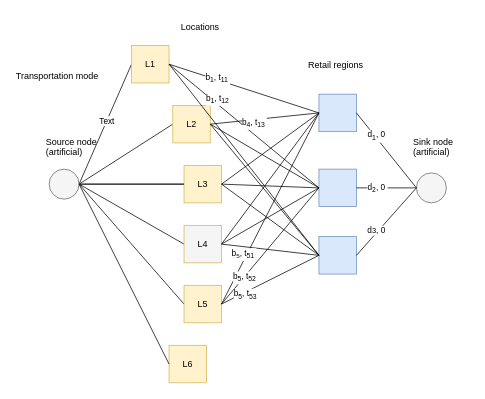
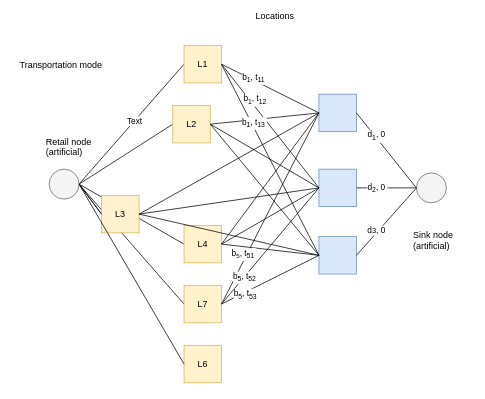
node "Locations": moved (231, 27) -> (306, 15)
node "L1": moved (150, 64) -> (203, 64)
node "Retail regions": removed
node "Transportation modes": moved (57, 75) -> (60, 64)
node "b4, t13": label "b4, t13" -> "b1, t13"
node "Source node (artificial)": label "Source node (artificial)" -> "Retail node (artificial)"
node "Sink node (artificial)": moved (439, 147) -> (439, 240)
node "L3": moved (203, 184) -> (120, 214)
node "L4": fillcolor #f5f5f5 -> #fff2cc
node "L5": label "L5" -> "L7"
node "L6": moved (188, 364) -> (203, 364)
